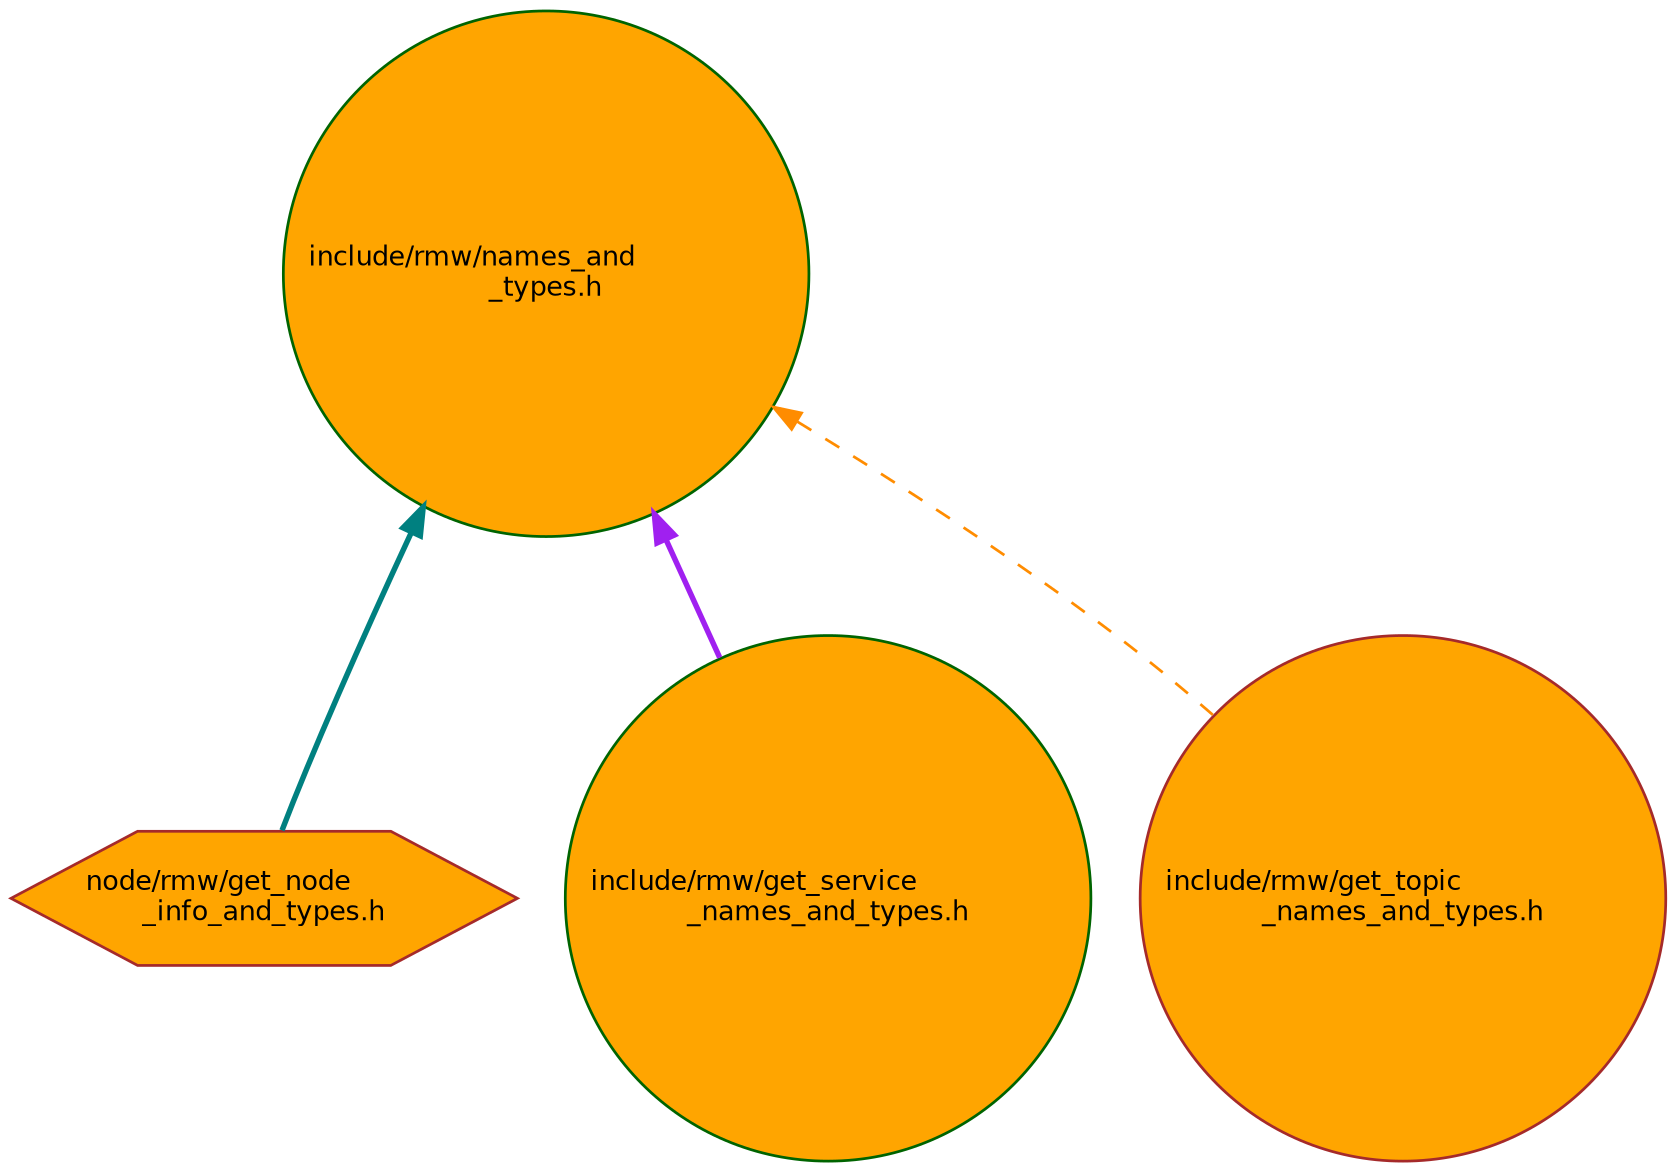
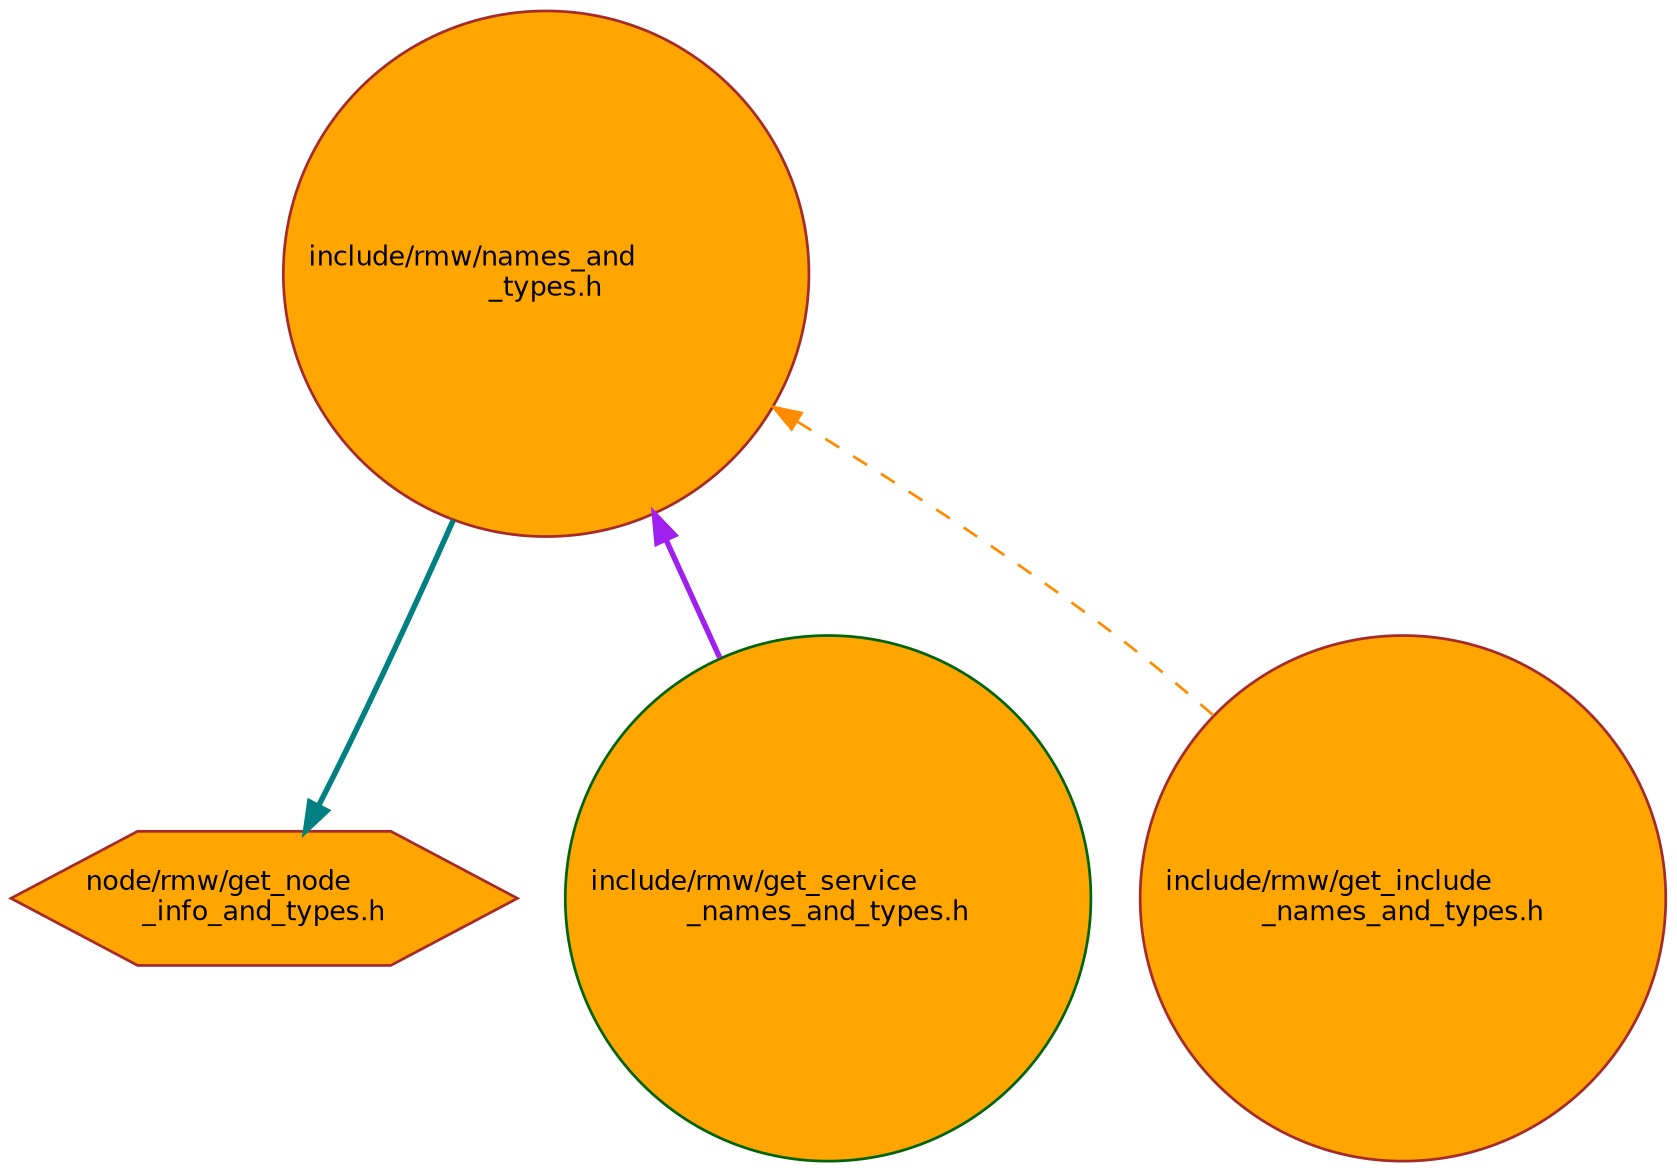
node "include/rmw/names_and _types.h": color darkgreen -> brown
edge "node/rmw/get_node _info_and_types.h" -> "include/rmw/names_and _types.h": reversed
node "include/rmw/get_topic _names_and_types.h": label "include/rmw/get_topic _names_and_types.h" -> "include/rmw/get_include _names_and_types.h"
